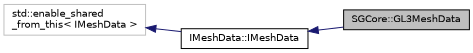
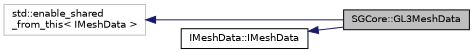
edge "IMeshData::IMeshData" -> "std::enable_shared _from_this< IMeshData >": now "SGCore::GL3MeshData" -> "std::enable_shared _from_this< IMeshData >"
